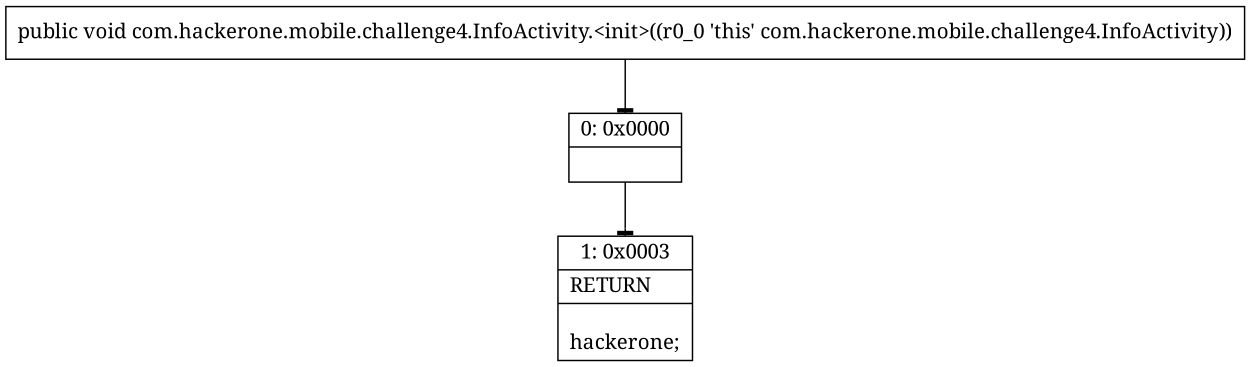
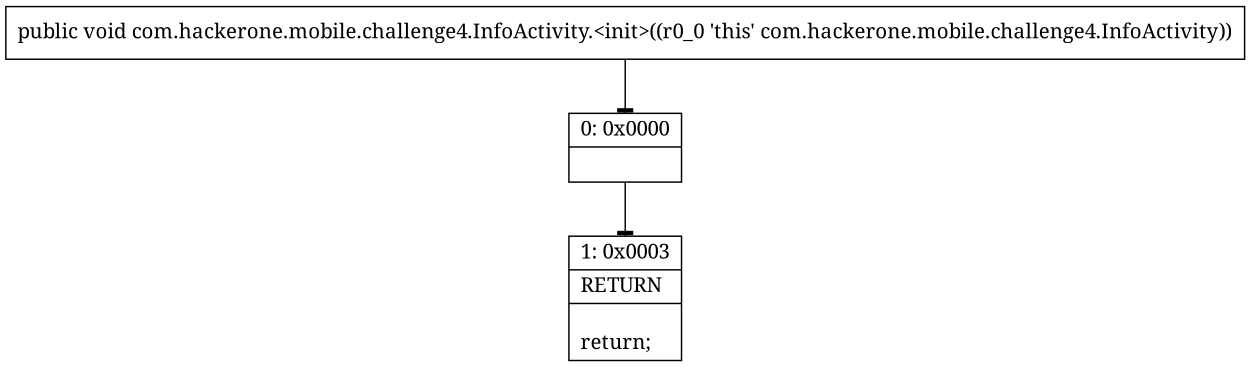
node "1: 0x0003": text "hackerone;" -> "return;"
